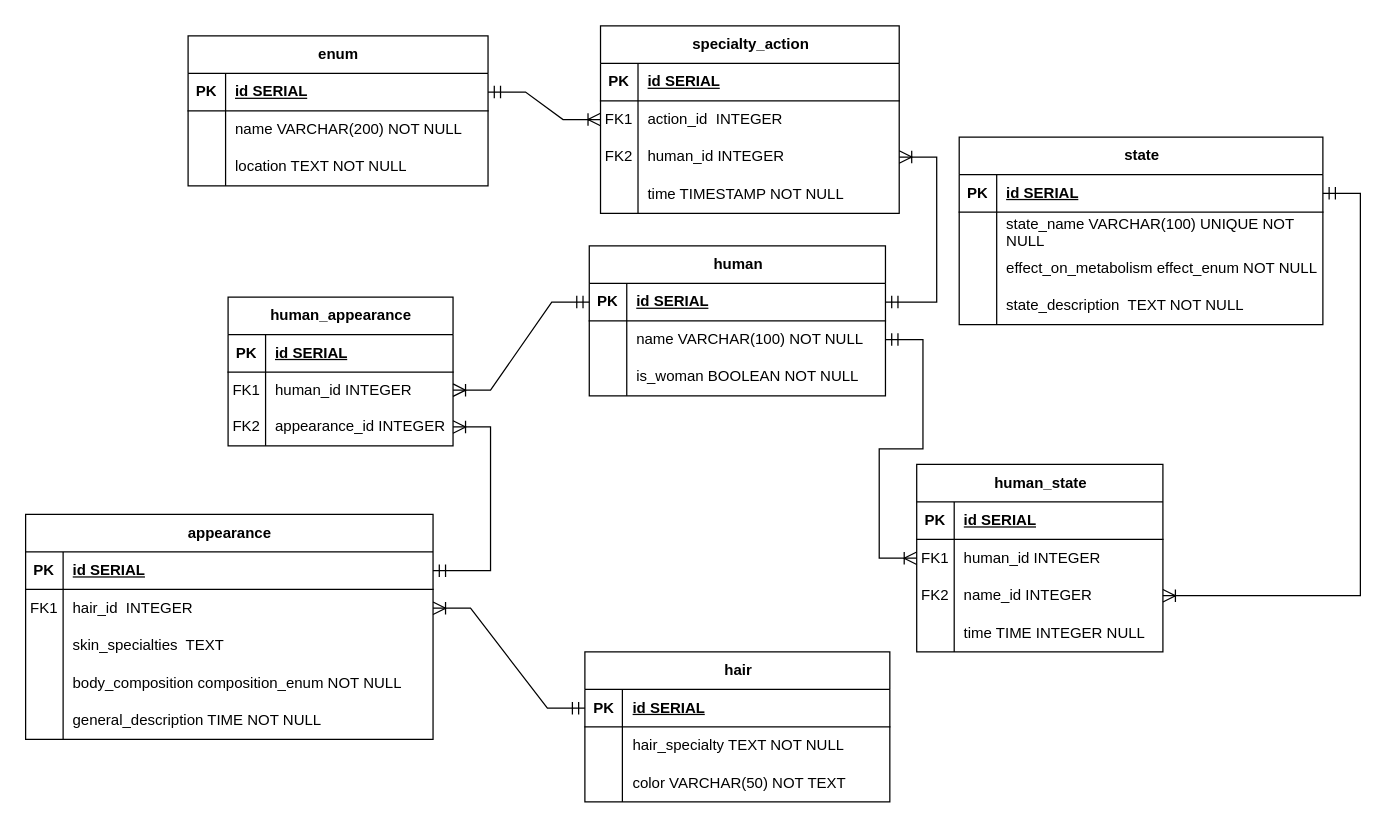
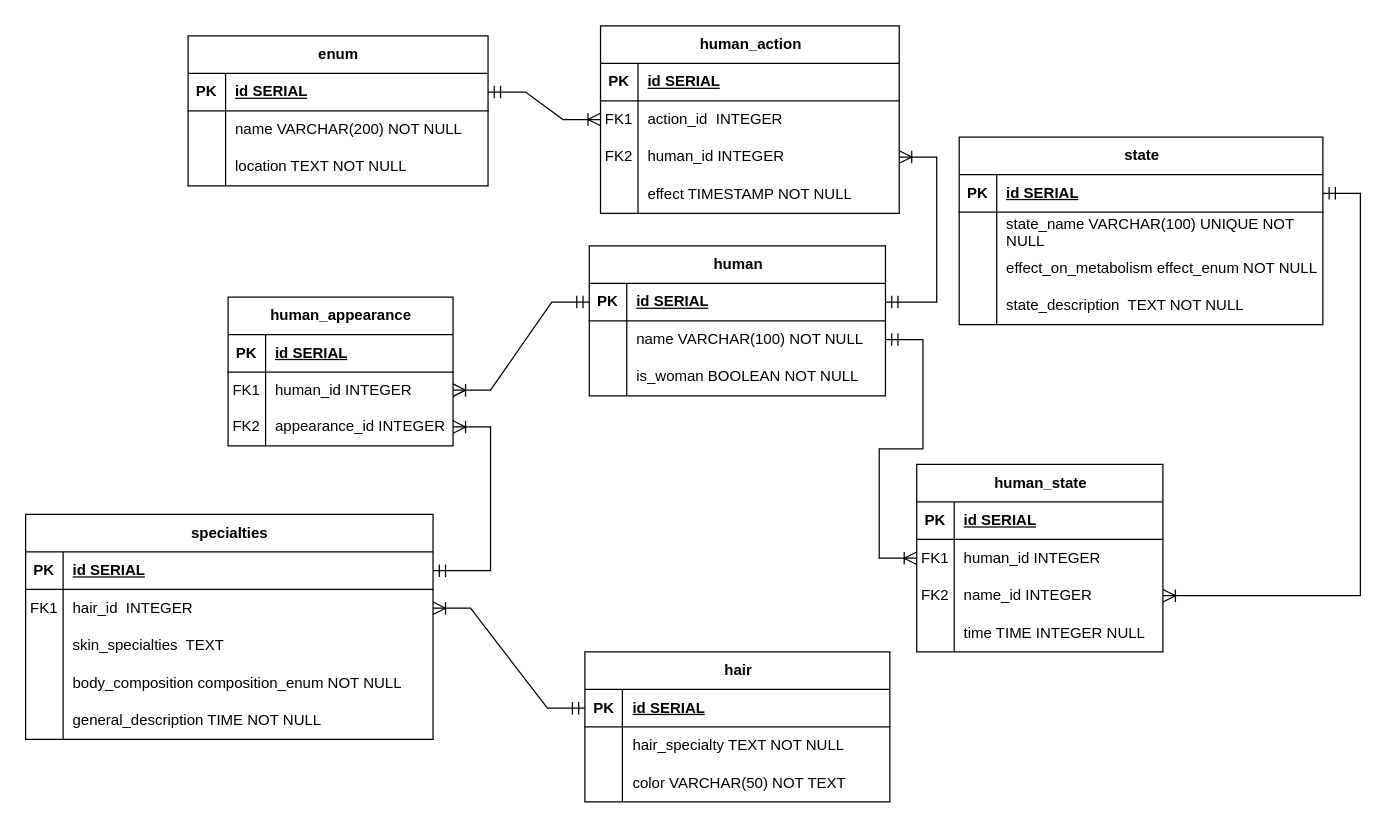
node "specialty_action": label "specialty_action" -> "human_action"
node "time TIMESTAMP NOT NULL": label "time TIMESTAMP NOT NULL" -> "effect TIMESTAMP NOT NULL"
node "appearance": label "appearance" -> "specialties"
